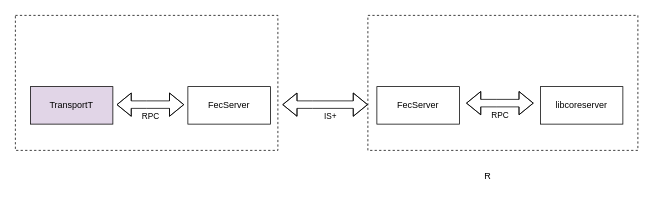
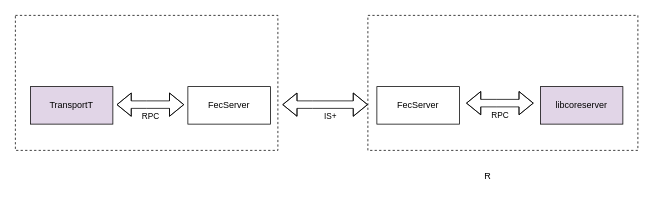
node "libcoreserver": fillcolor #ffffff -> #e1d5e7
